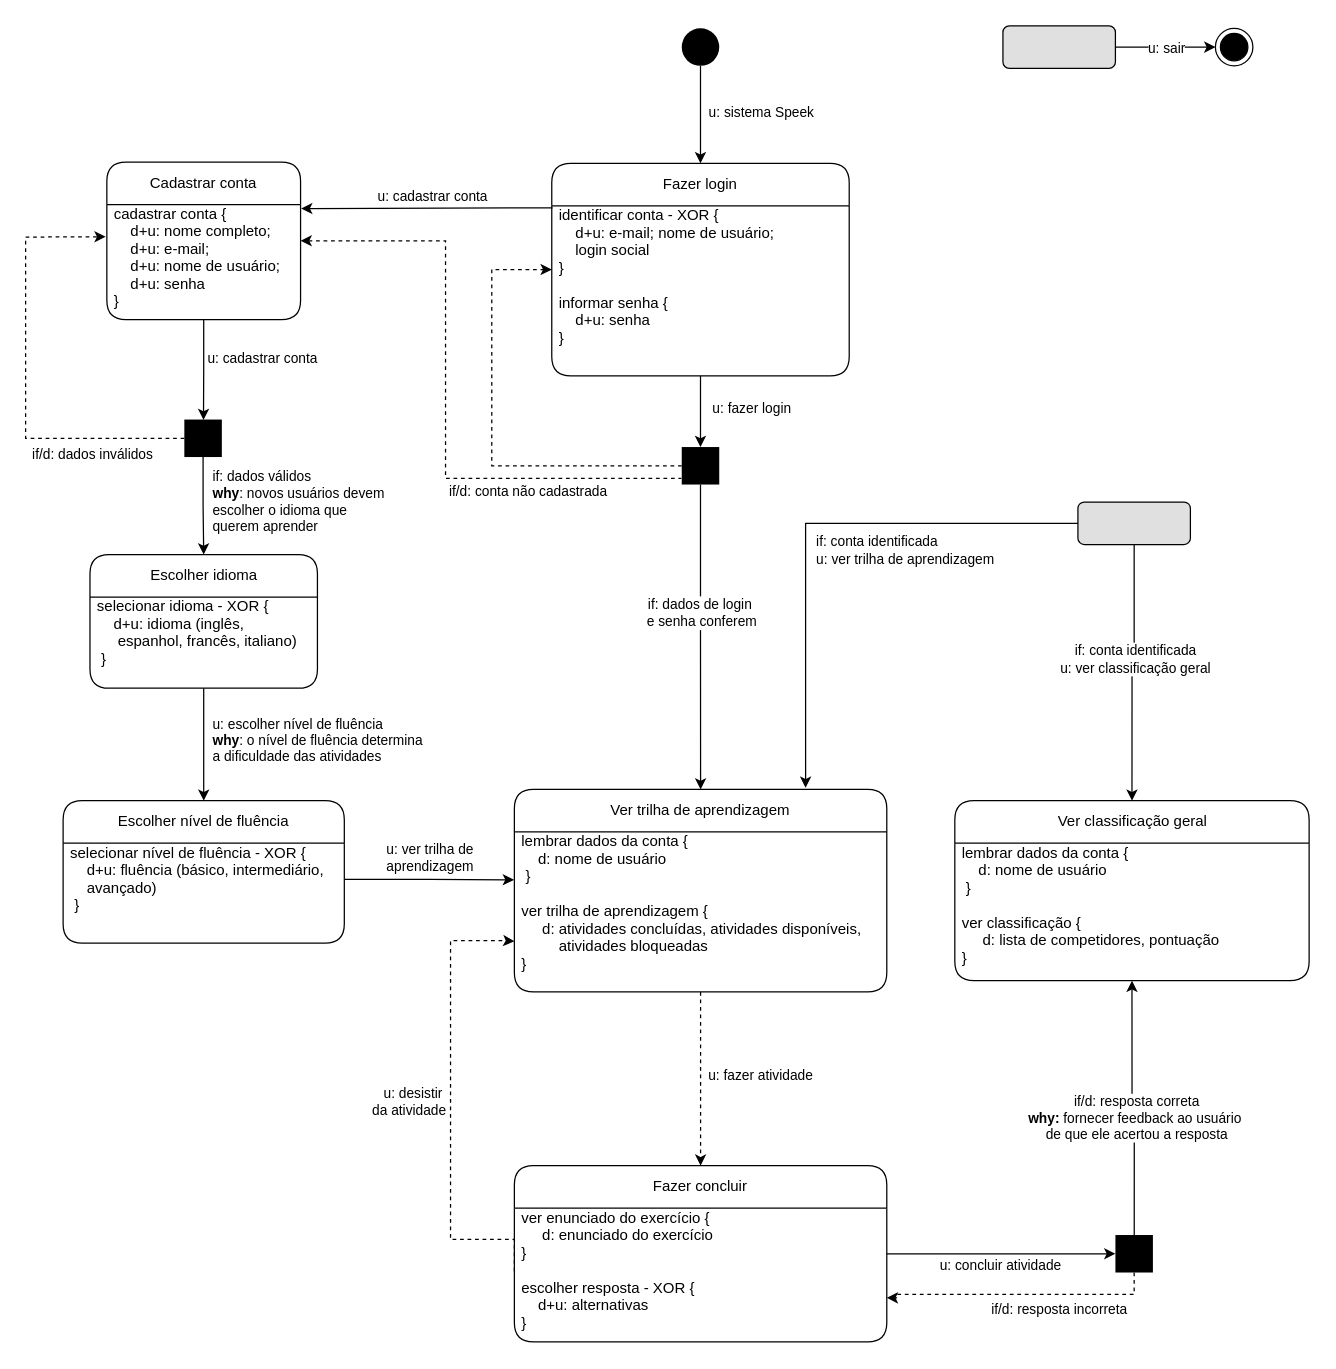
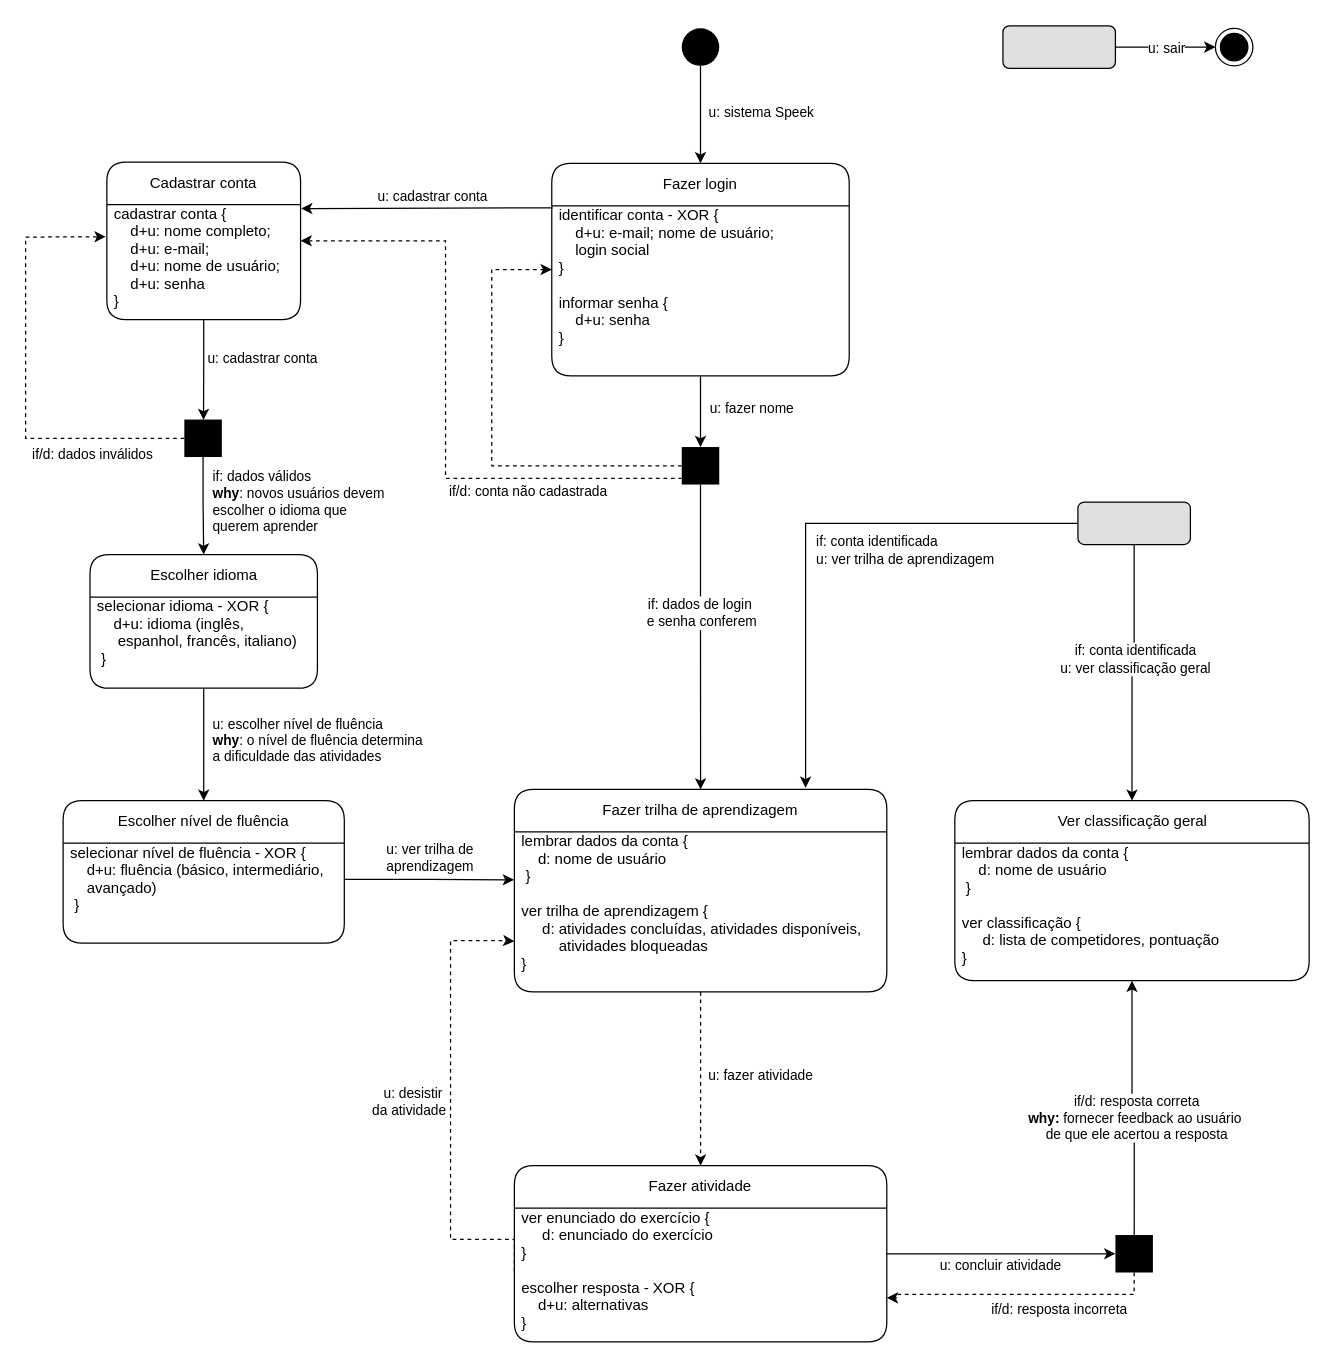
node "u: fazer login": label "u: fazer login" -> "u: fazer nome"
node "Ver trilha de aprendizagem": label "Ver trilha de aprendizagem" -> "Fazer trilha de aprendizagem"
node "Fazer concluir": label "Fazer concluir" -> "Fazer atividade"
